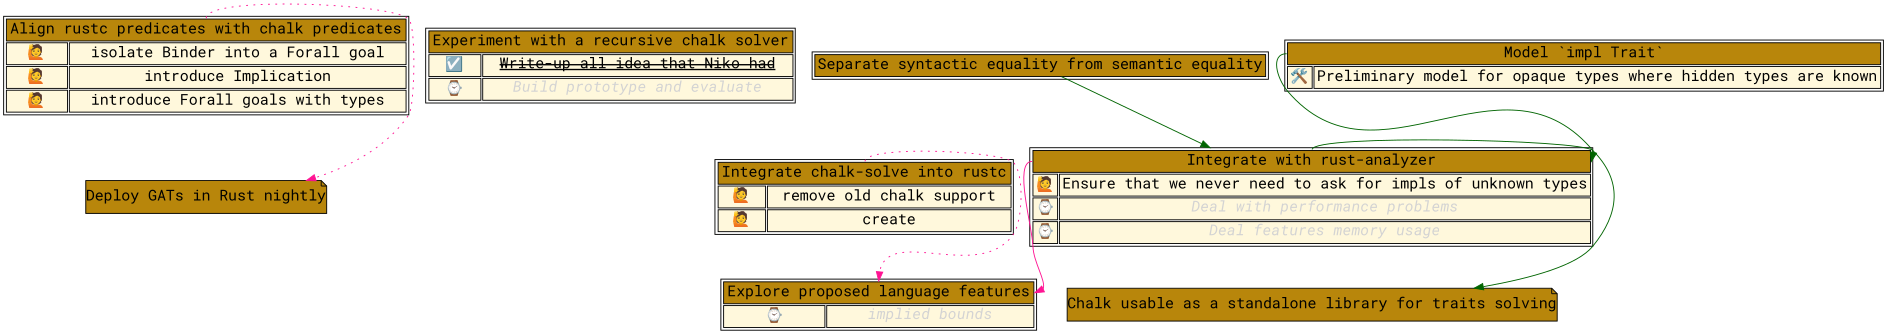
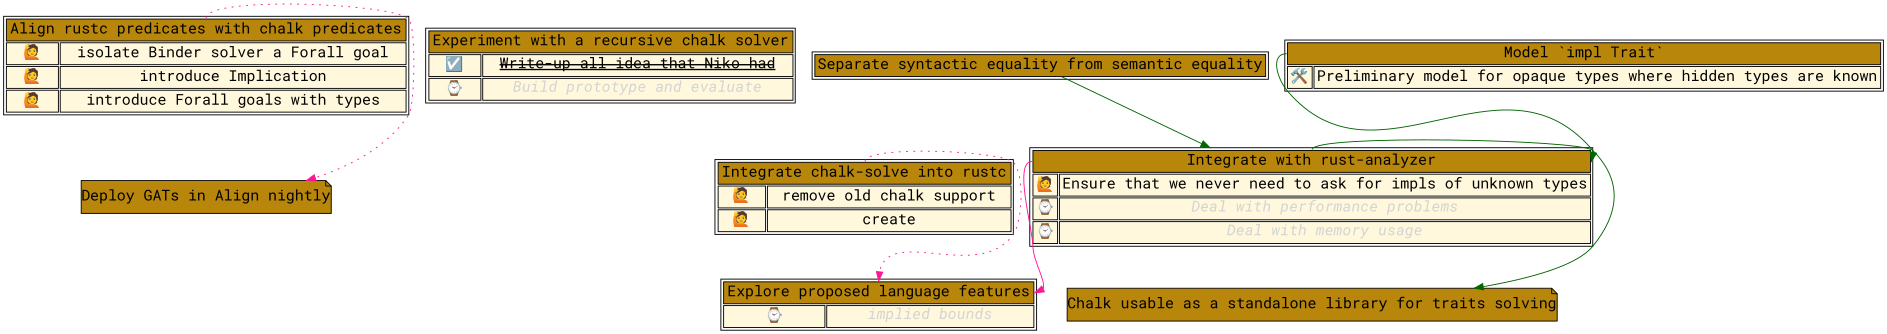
node "Align rustc predicates with chalk predicates": text "isolate Binder into a Forall goal" -> "isolate Binder solver a Forall goal"
node "Deploy GATs in Rust nightly": label "Deploy GATs in Rust nightly" -> "Deploy GATs in Align nightly"
node "Integrate with rust-analyzer": text "Deal features memory usage" -> "Deal with memory usage"
